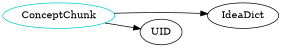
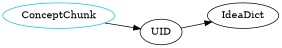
edge "ConceptChunk" -> "IdeaDict": now "UID" -> "IdeaDict"
